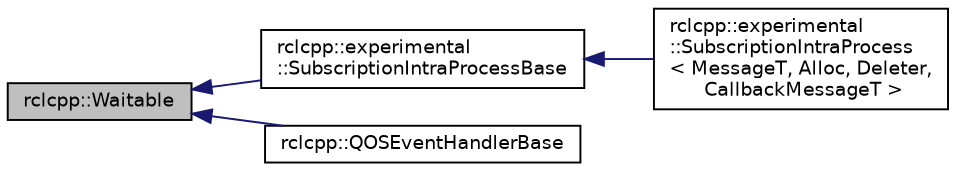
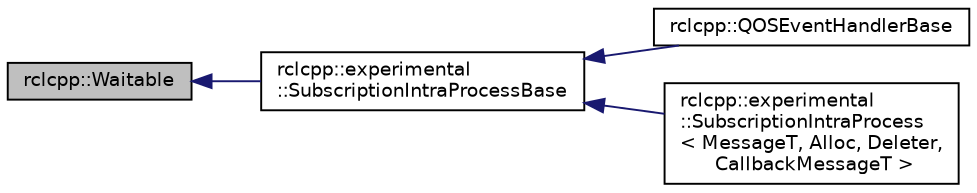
edge "rclcpp::QOSEventHandlerBase" -> "rclcpp::Waitable": now "rclcpp::QOSEventHandlerBase" -> "rclcpp::experimental ::SubscriptionIntraProcessBase"
